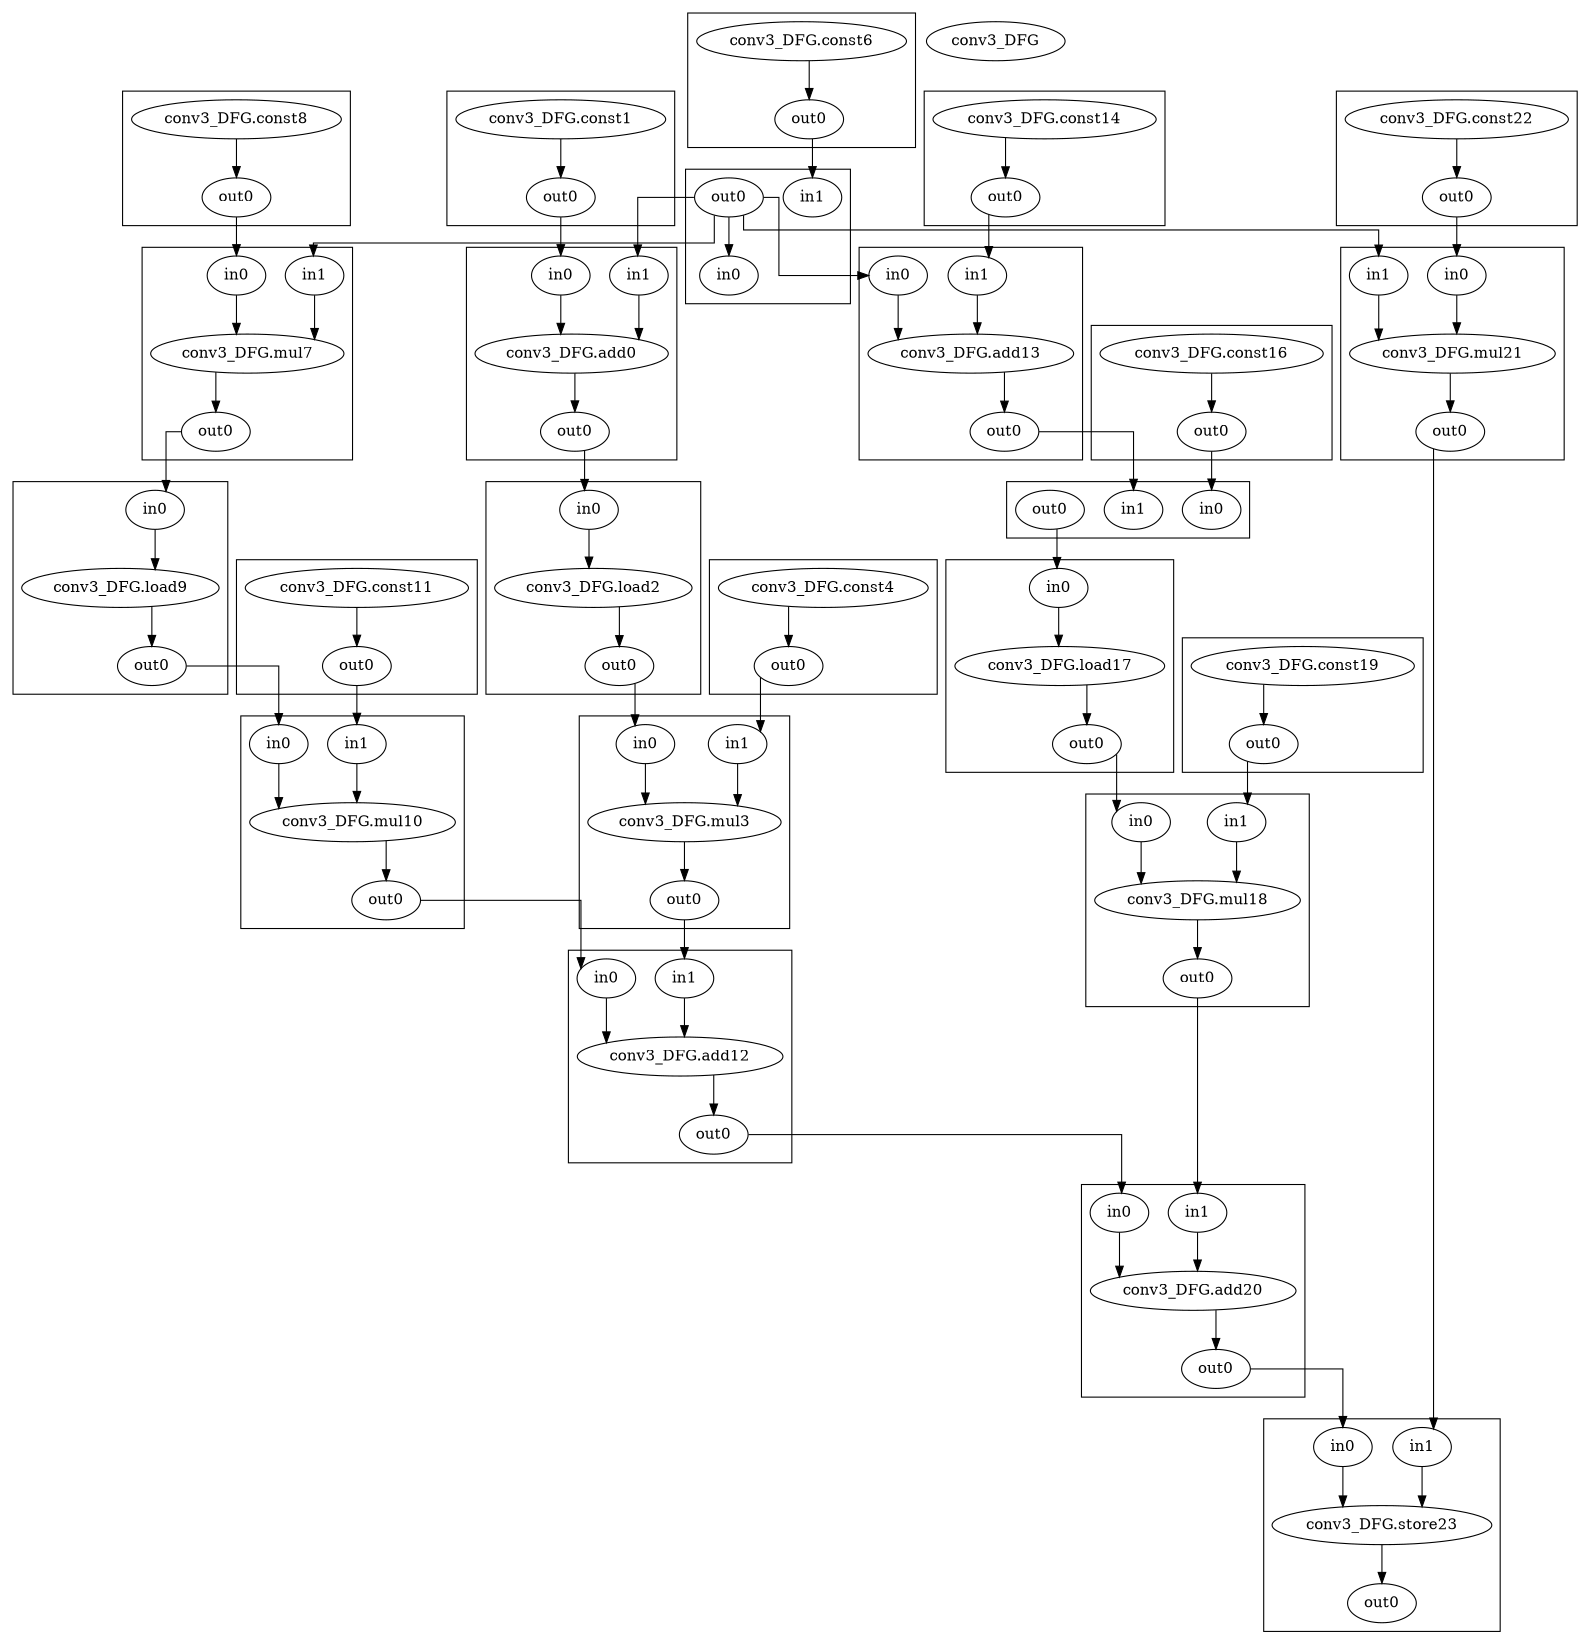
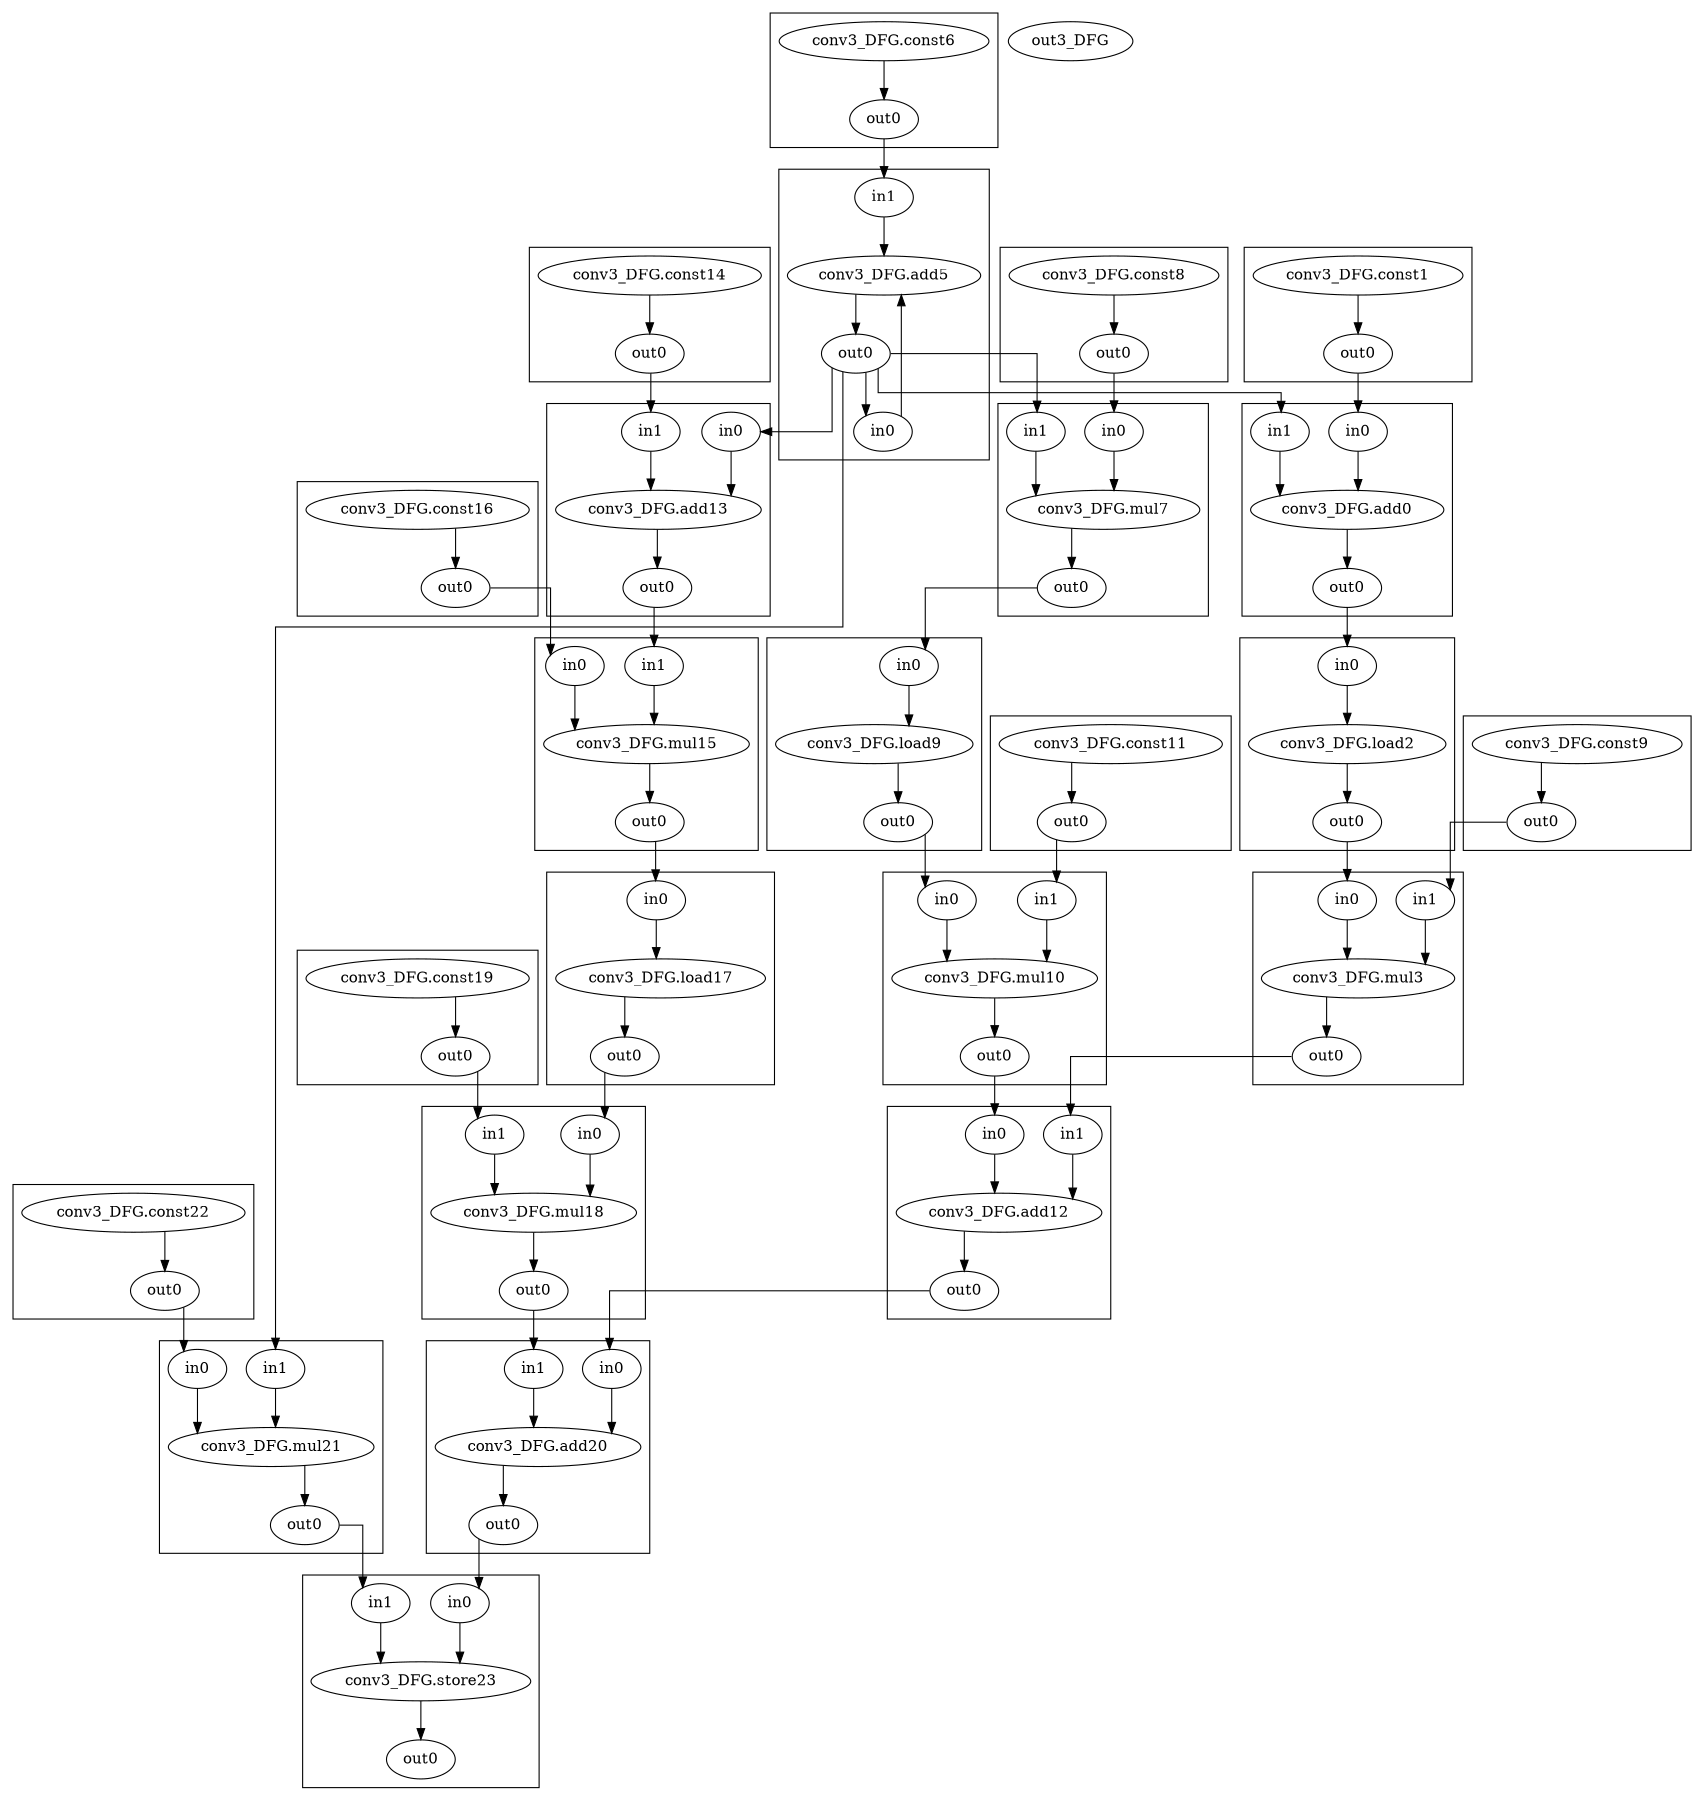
node "conv3_DFG": label "conv3_DFG" -> "out3_DFG"
node "conv3_DFG.add5": added
node "conv3_DFG.const4": label "conv3_DFG.const4" -> "conv3_DFG.const9"
node "conv3_DFG.mul15": added
